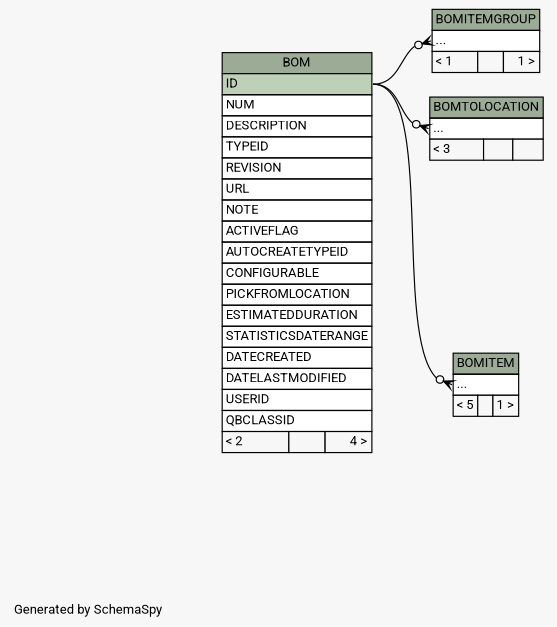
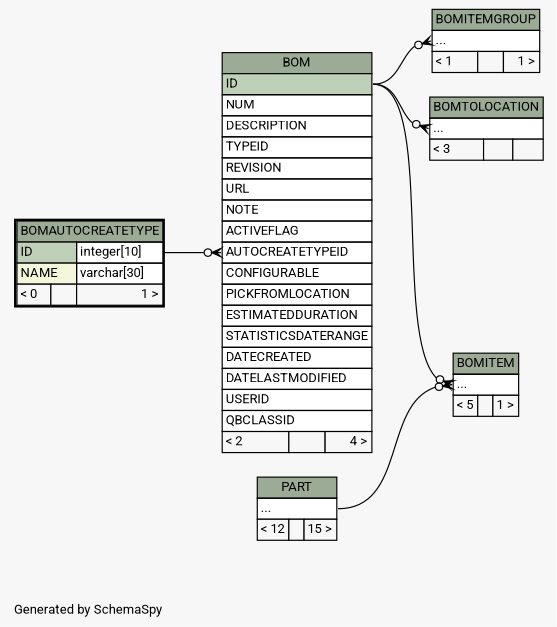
node "BOMAUTOCREATETYPE": added
node "PART": added
